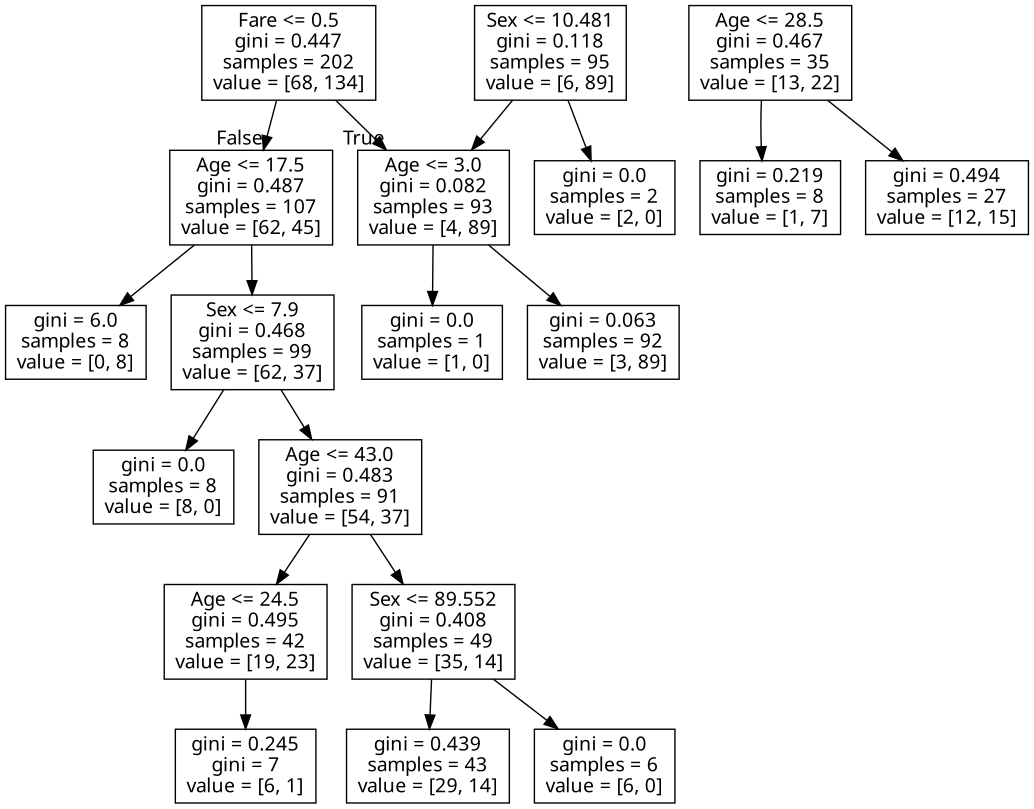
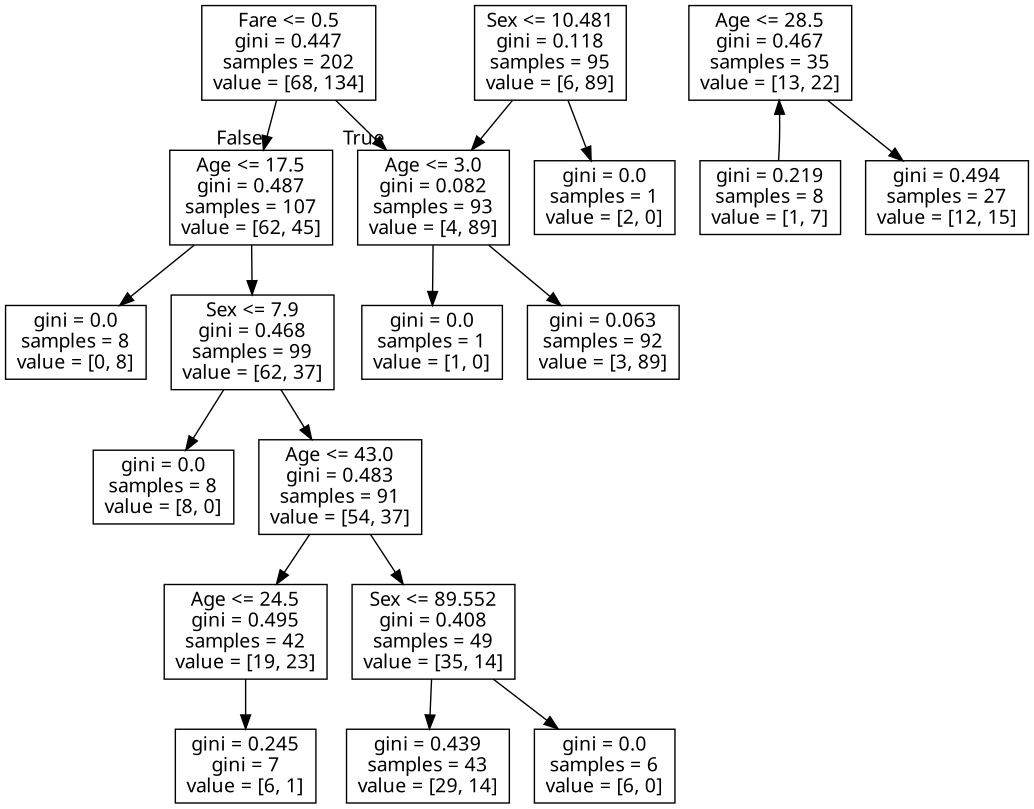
edge "Age <= 28.5 gini = 0.467 samples = 35 value = [13, 22]" -> "gini = 0.219 samples = 8 value = [1, 7]": reversed
node "gini = 0.0 samples = 2 value = [2, 0]": label "gini = 0.0 samples = 2 value = [2, 0]" -> "gini = 0.0 samples = 1 value = [2, 0]"
node "gini = 6.0 samples = 8 value = [0, 8]": label "gini = 6.0 samples = 8 value = [0, 8]" -> "gini = 0.0 samples = 8 value = [0, 8]"
